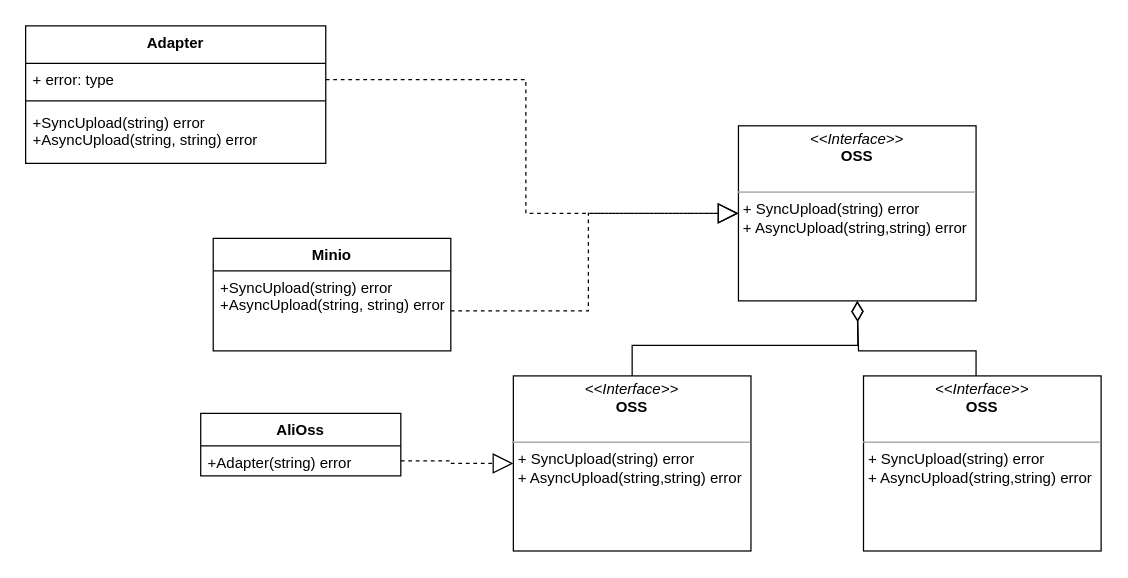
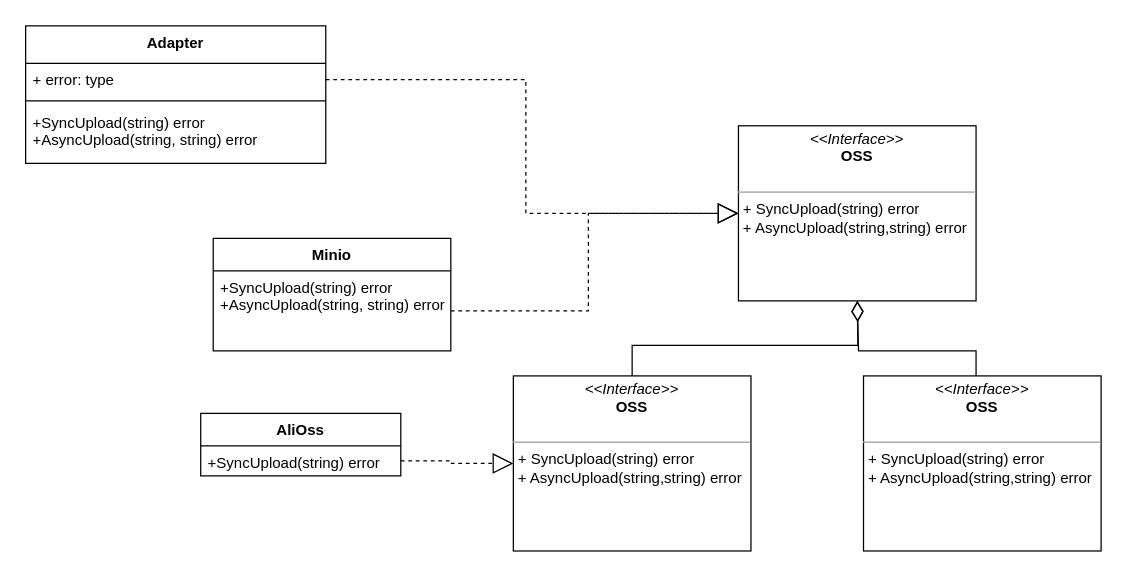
node "+Adapter(string) error": label "+Adapter(string) error" -> "+SyncUpload(string) error"
